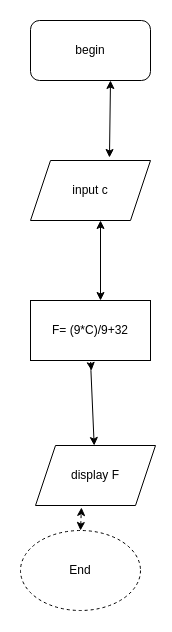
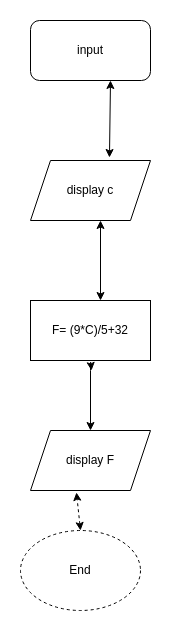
node "begin": label "begin" -> "input"
node "input c": label "input c" -> "display c"
node "F= (9*C)/9+32": label "F= (9*C)/9+32" -> "F= (9*C)/5+32"
node "display F": moved (96, 476) -> (91, 461)
